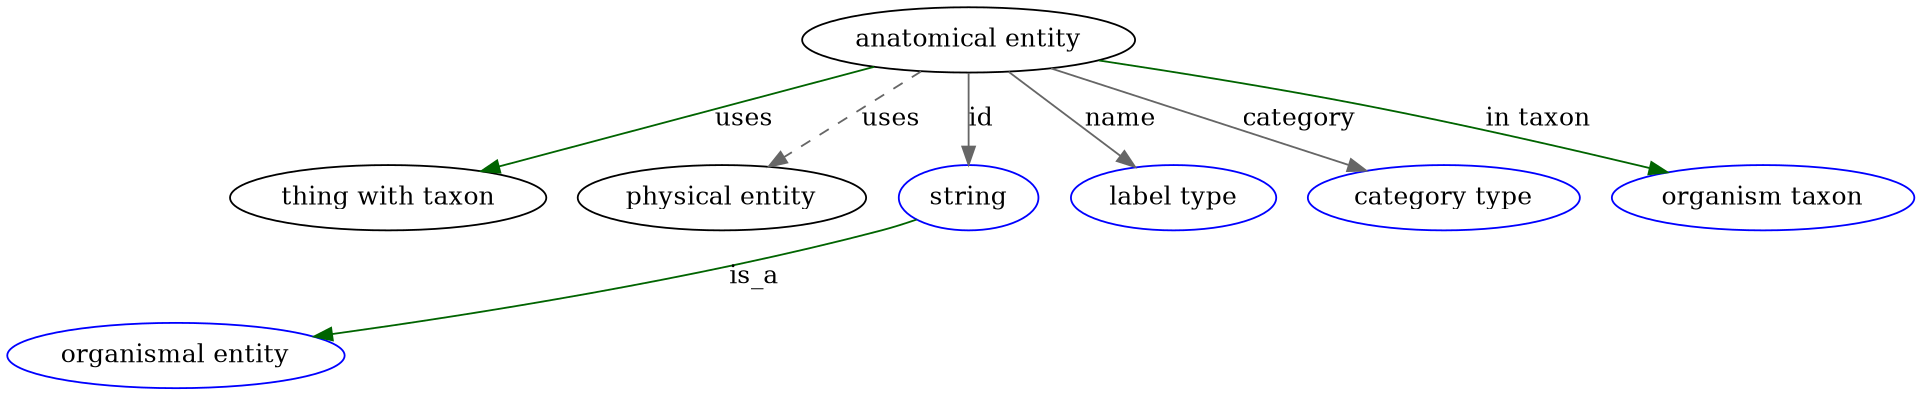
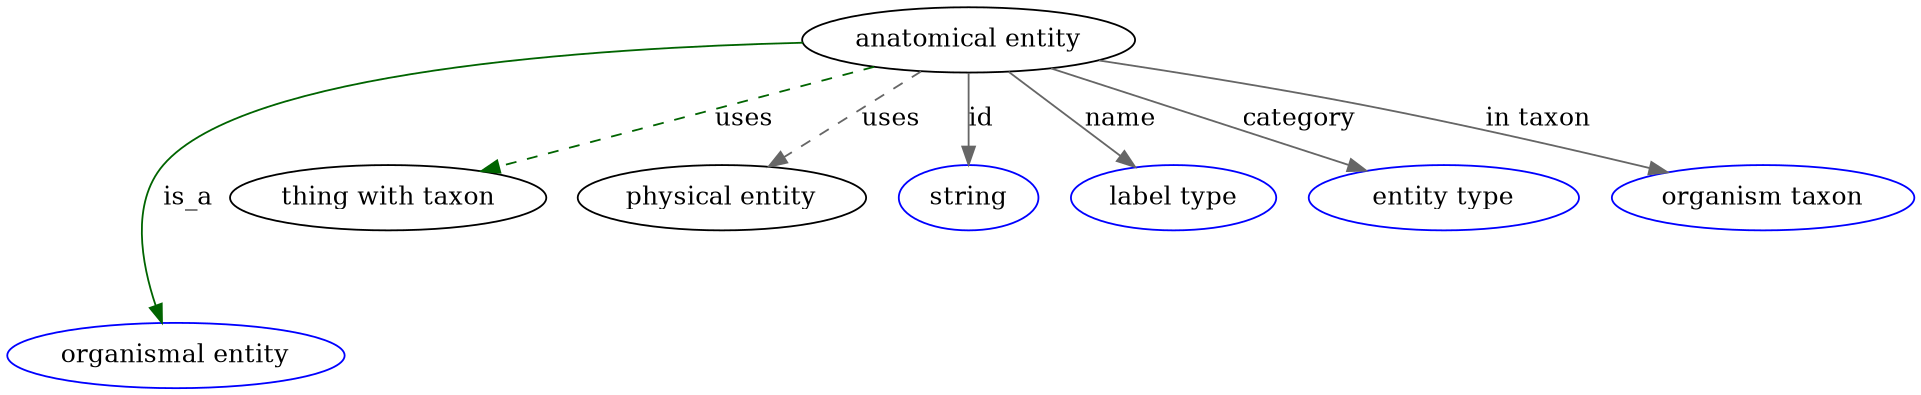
edge "anatomical entity" -> "organism taxon": color darkgreen -> gray40
edge "anatomical entity" -> "thing with taxon": style solid -> dashed
node "category type": label "category type" -> "entity type"
edge "string" -> "organismal entity": now "anatomical entity" -> "organismal entity"
